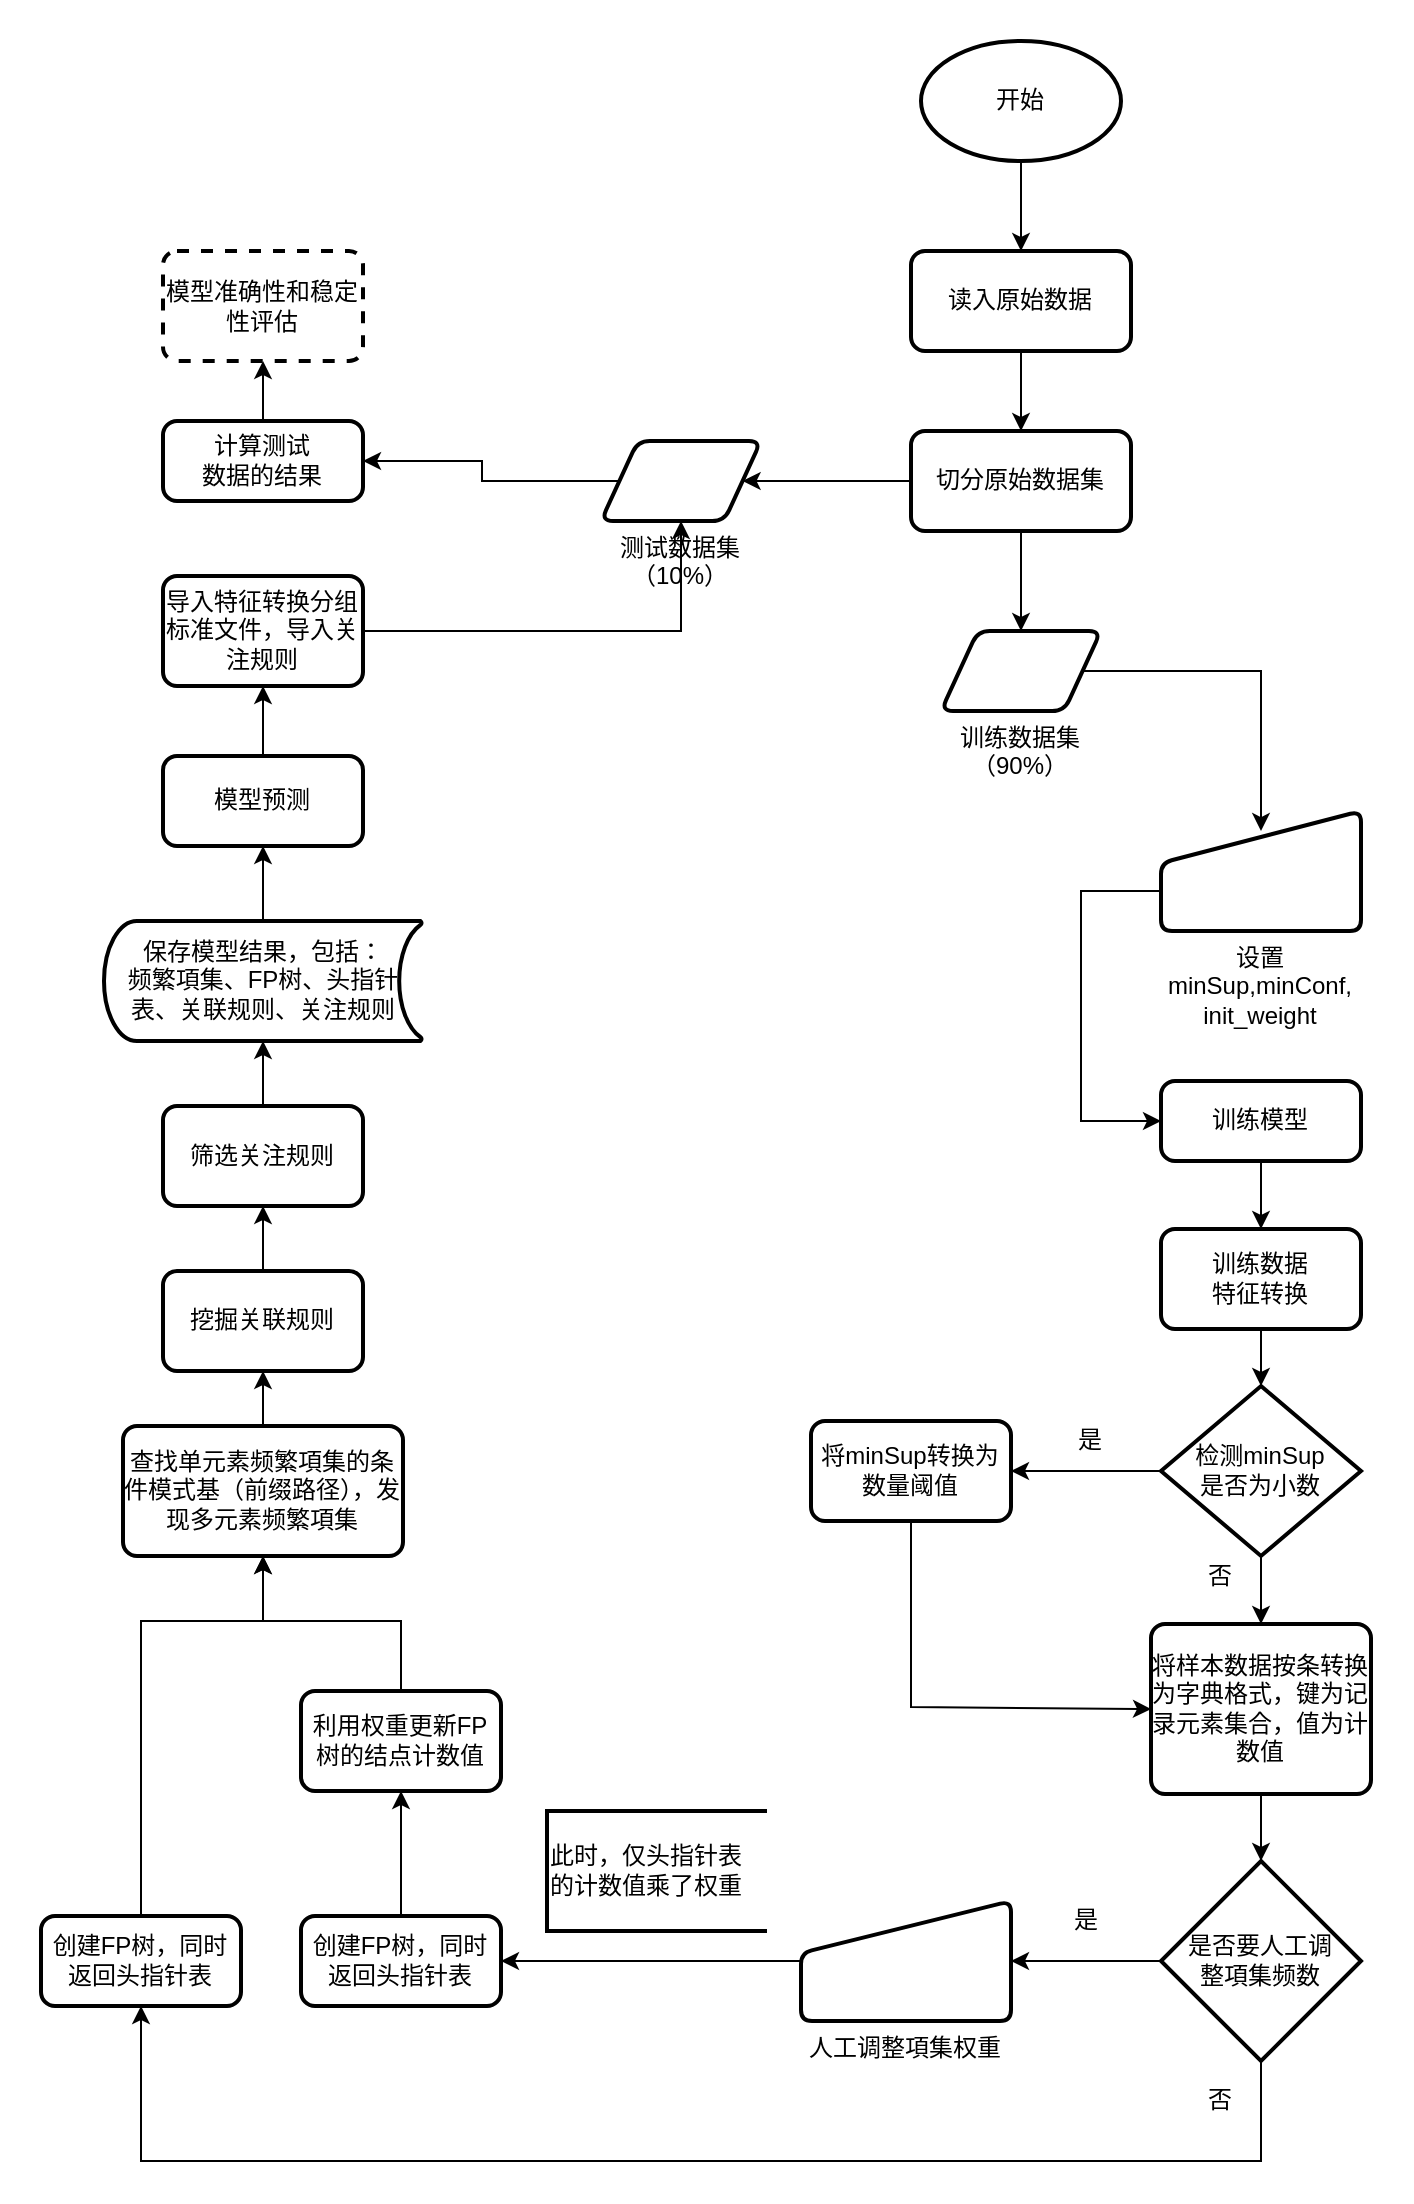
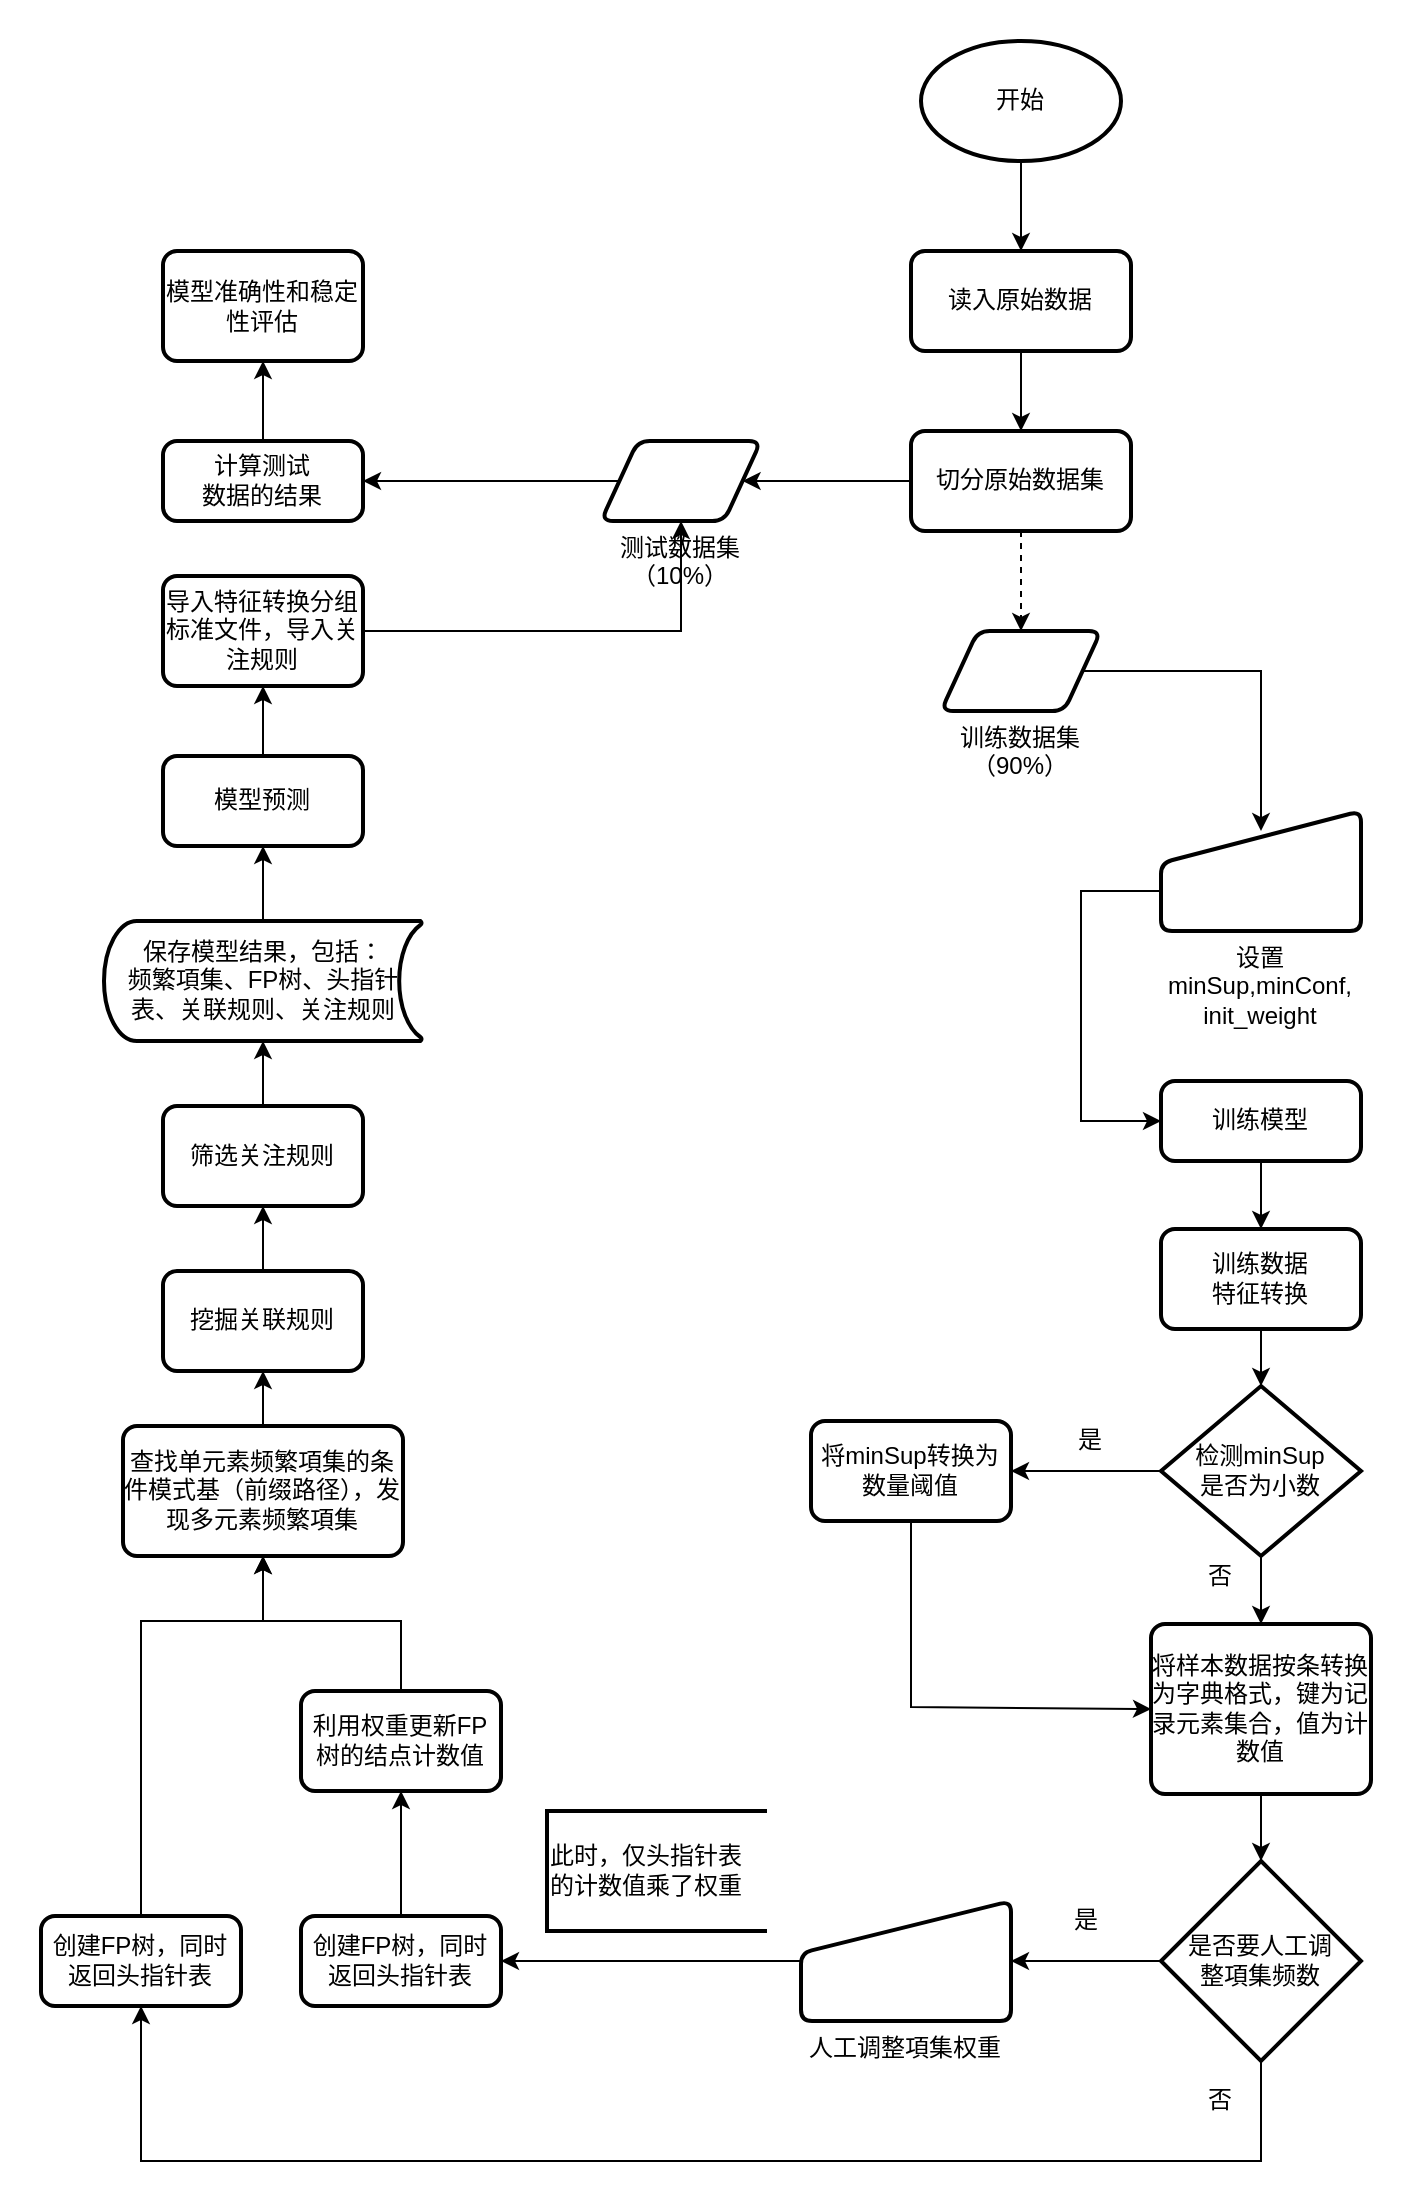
node "模型准确性和稳定性评估": style dashed -> solid
node "计算测试 数据的结果": moved (263, 461) -> (263, 481)
edge "切分原始数据集" -> "训练数据集（90%）": style solid -> dashed
